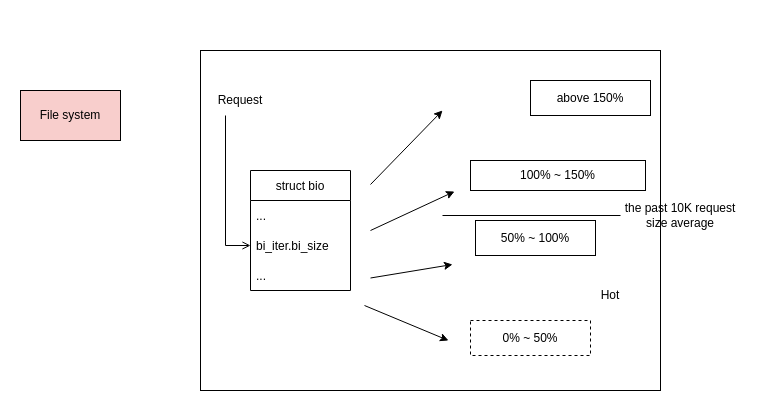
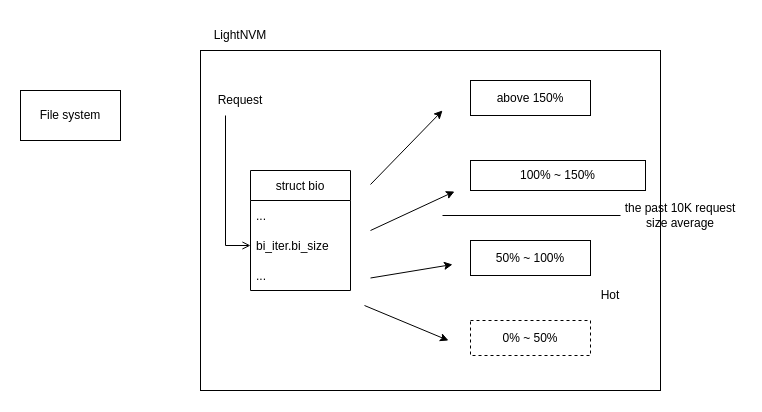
node "LightNVM": added
node "above 150%": moved (591, 98) -> (531, 98)
node "File system": fillcolor #f8cecc -> #ffffff
node "50% ~ 100%": moved (536, 238) -> (531, 258)
